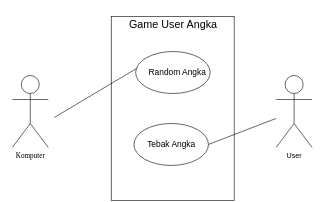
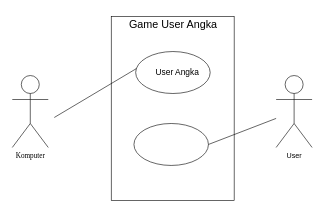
node "Random Angka": label "Random Angka" -> "User Angka"
node "Tebak Angka": removed
